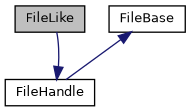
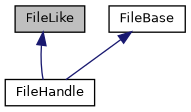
edge "FileLike" -> "FileHandle": reversed
